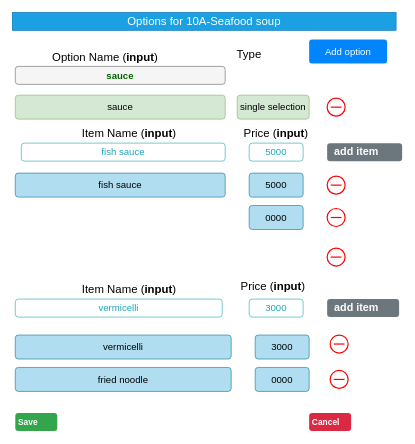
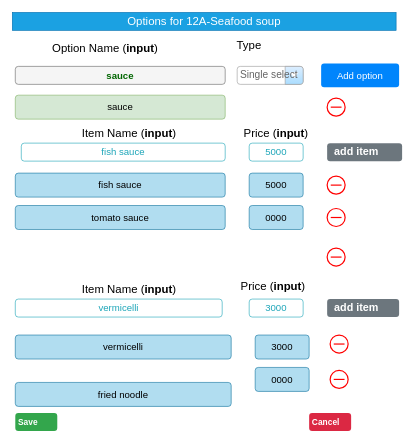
node "Options for 10A-Seafood soup": label "Options for 10A-Seafood soup" -> "Options for 12A-Seafood soup"
node "Add option": moved (348, 51) -> (360, 75)
node "Type": moved (249, 54) -> (249, 45)
node "Option Name (input)": moved (105, 57) -> (105, 48)
node "Single select": added
node "single selection": removed
node "tomato sauce": added
node "fried noodle": moved (123, 380) -> (123, 395)
